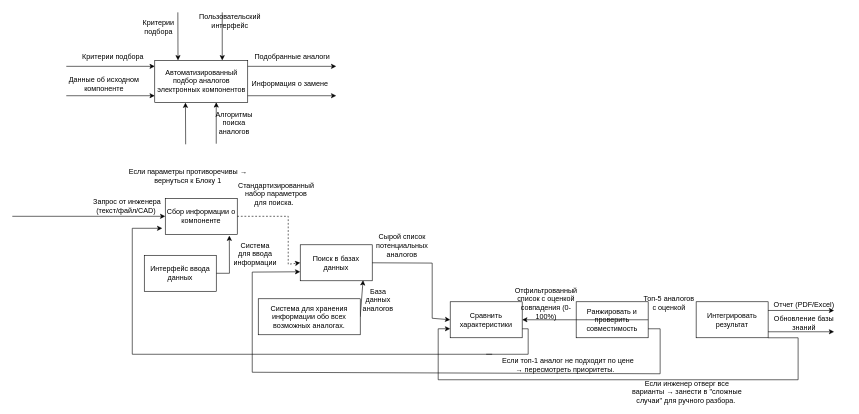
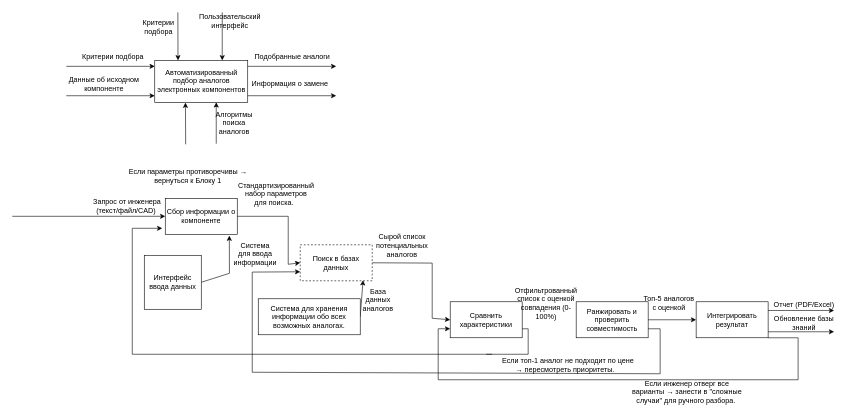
edge "Сбор информации о компоненте" -> "Поиск в базах данных": style dashed -> solid
node "Поиск в базах данных": style solid -> dashed
node "Интерфейс ввода данных": size 72x36 -> 57x54
edge "Ранжировать и проверить совместимость" -> "Сравнить характеристики": now "Ранжировать и проверить совместимость" -> "Интегрировать результат"
